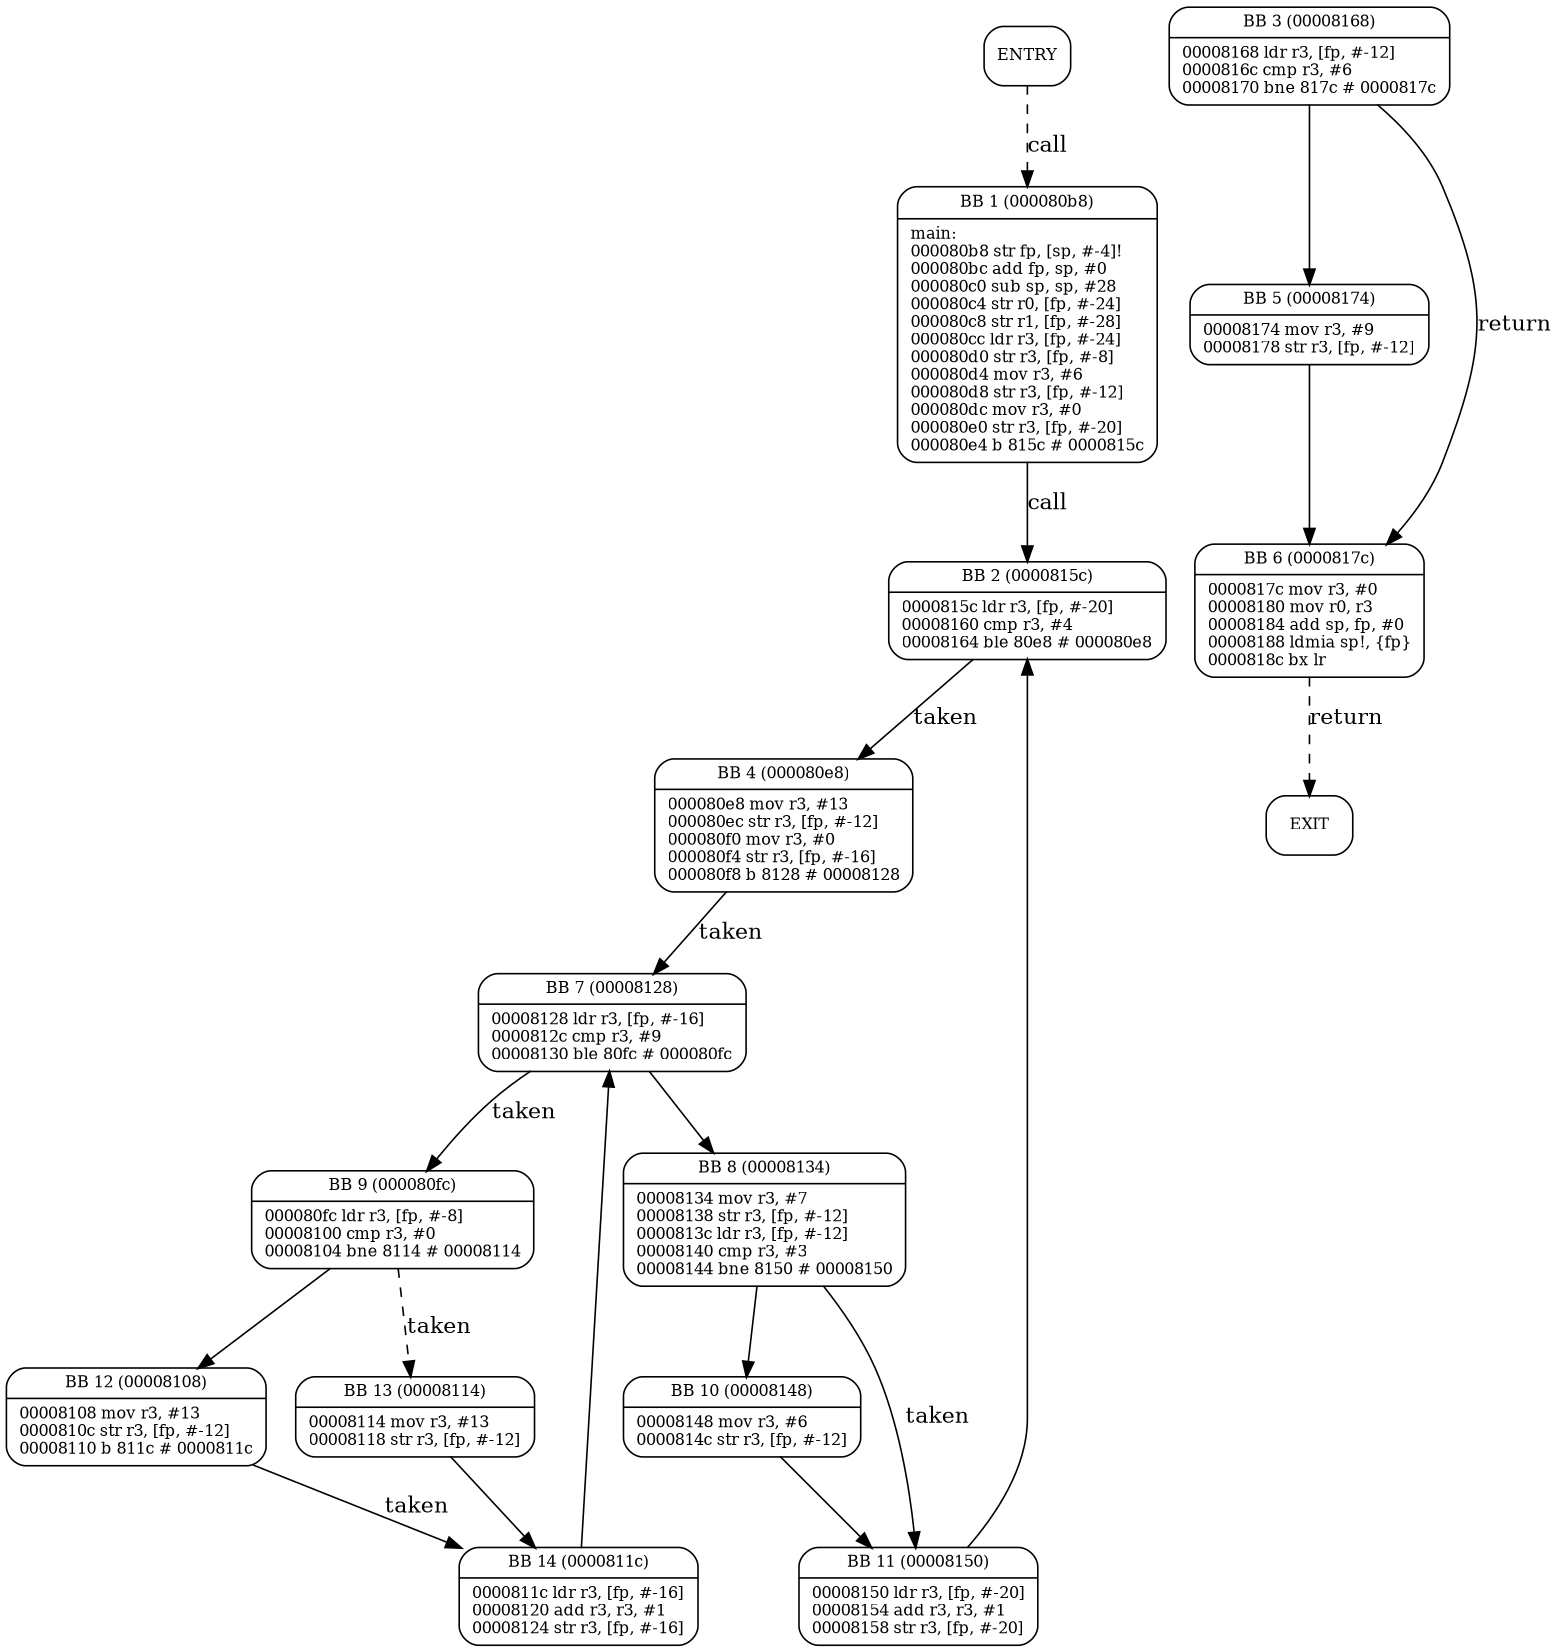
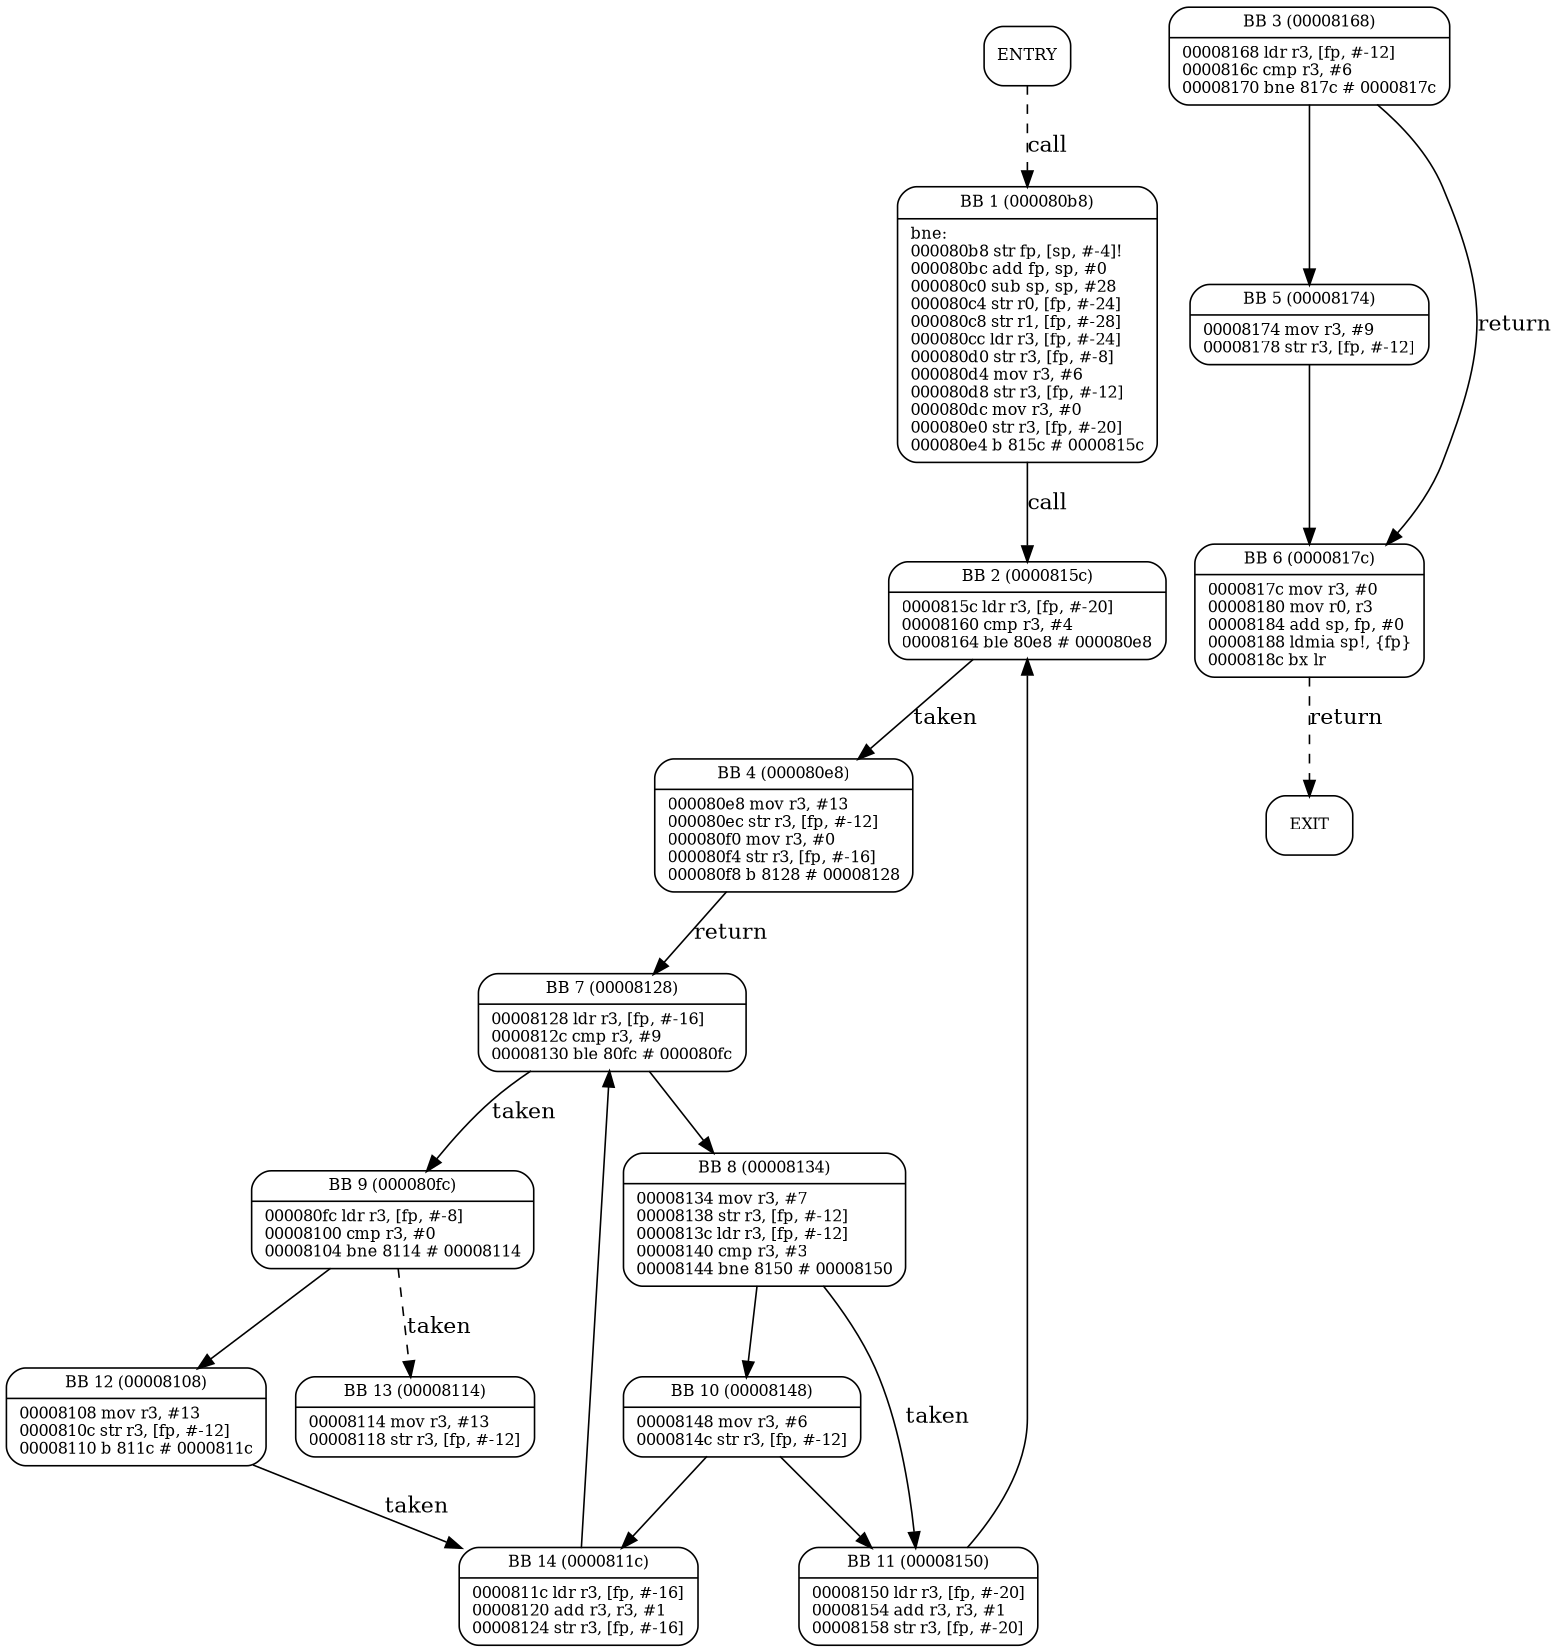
node "BB 1 (000080b8)": text "main:" -> "bne:"
edge "BB 4 (000080e8)" -> "BB 7 (00008128)": label "taken" -> "return"
edge "BB 13 (00008114)" -> "BB 14 (0000811c)": now "BB 10 (00008148)" -> "BB 14 (0000811c)"
